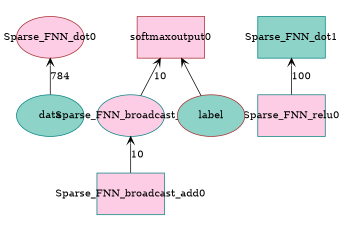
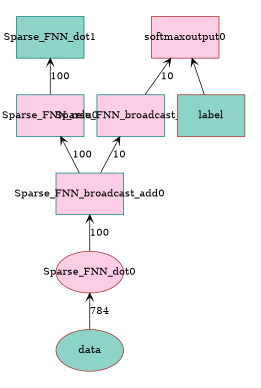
node "data": color teal -> brown
node "Sparse_FNN_broadcast_add1": shape ellipse -> box
node "label": shape ellipse -> box
edge "Sparse_FNN_broadcast_add0" -> "Sparse_FNN_relu0": added, label "100"
edge "Sparse_FNN_dot0" -> "Sparse_FNN_broadcast_add0": added, label "100"
